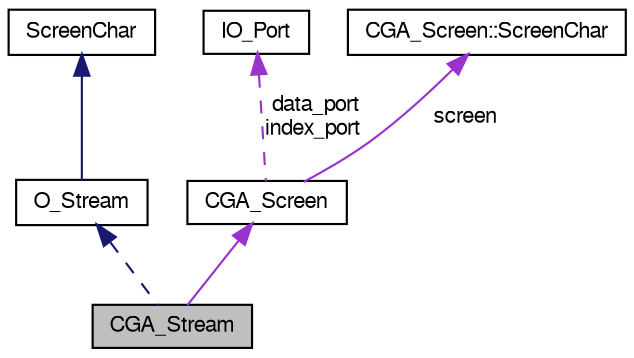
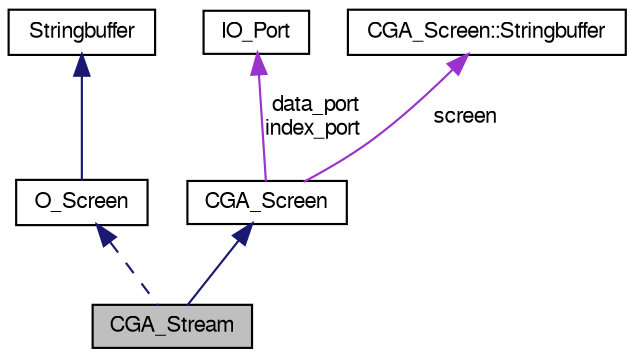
node "ScreenChar": label "ScreenChar" -> "Stringbuffer"
node "CGA_Screen::ScreenChar": label "CGA_Screen::ScreenChar" -> "CGA_Screen::Stringbuffer"
edge "CGA_Screen" -> "IO_Port": style dashed -> solid
node "O_Stream": label "O_Stream" -> "O_Screen"
edge "CGA_Stream" -> "CGA_Screen": color darkorchid3 -> midnightblue
